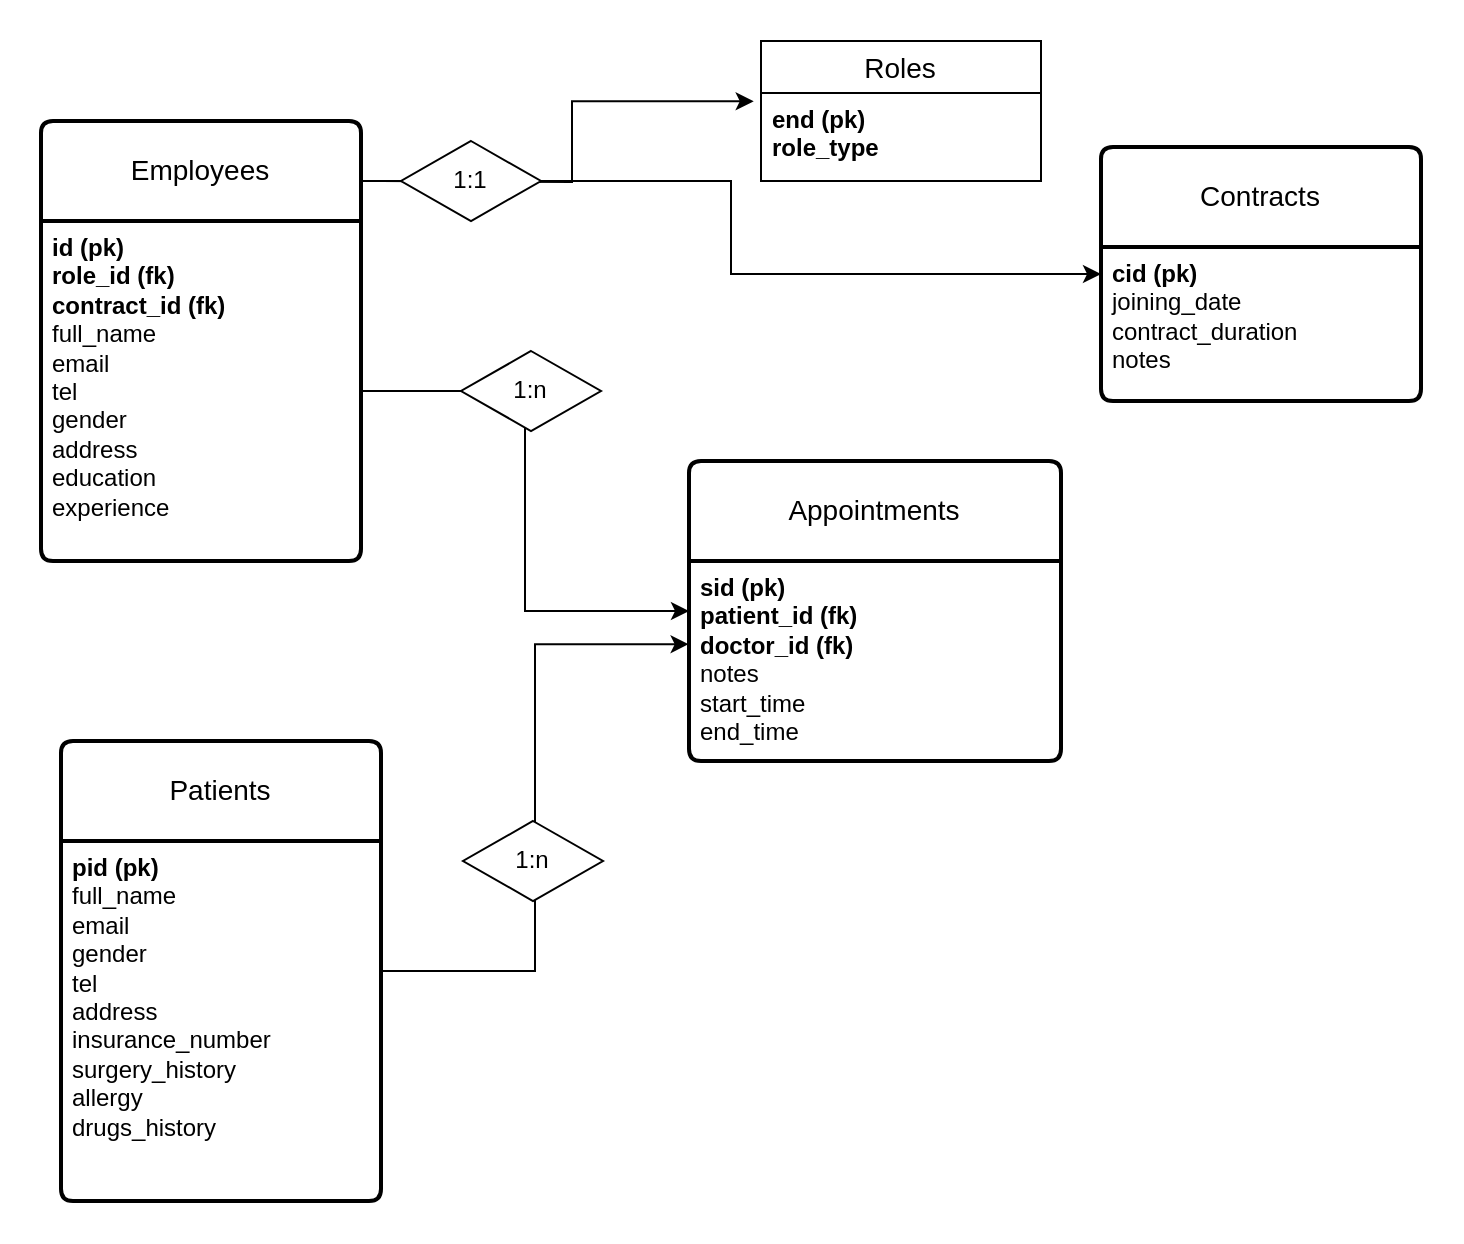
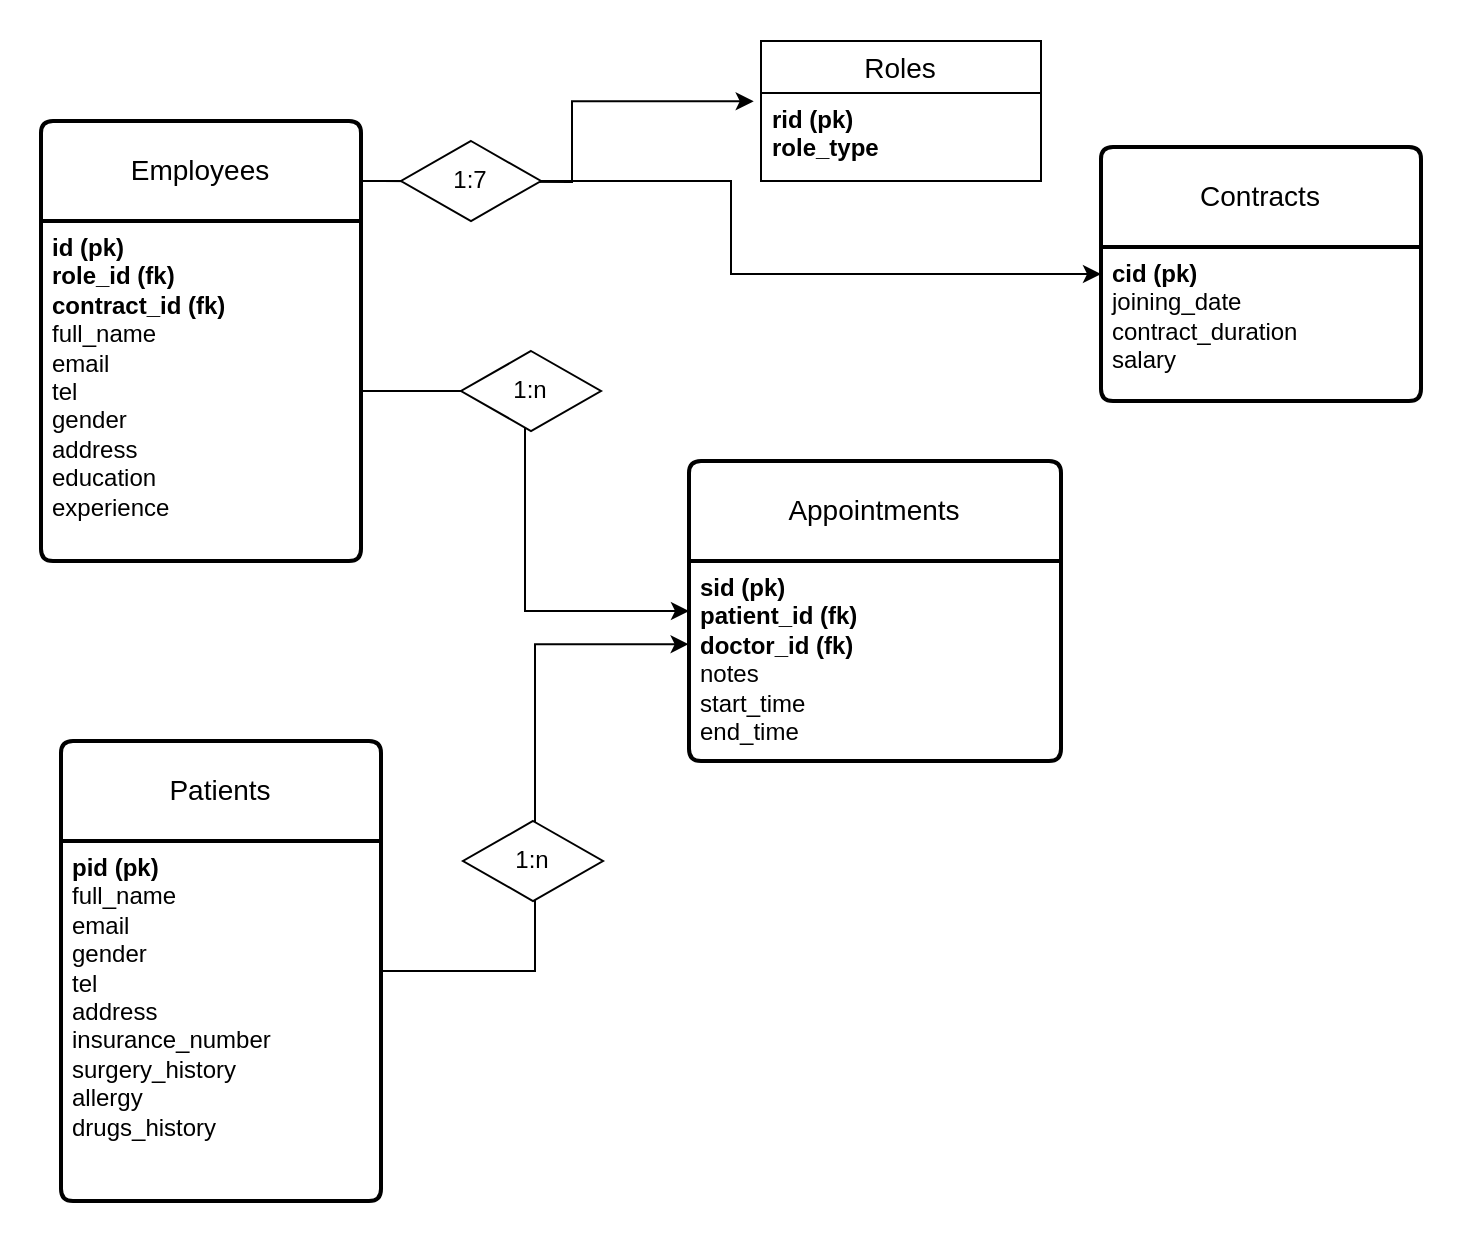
node "end (pk) role_type": label "end (pk) role_type" -> "rid (pk) role_type"
node "1:1": label "1:1" -> "1:7"
node "cid (pk) joining_date contract_duration notes": label "cid (pk) joining_date contract_duration notes" -> "cid (pk) joining_date contract_duration salary"
